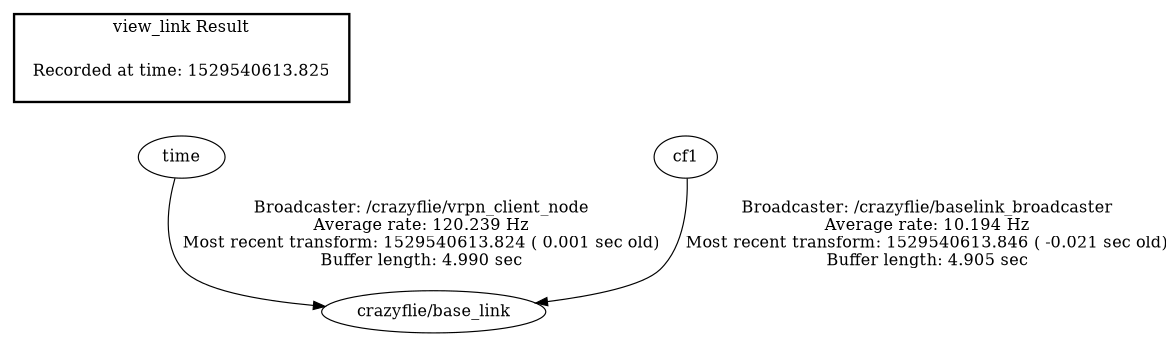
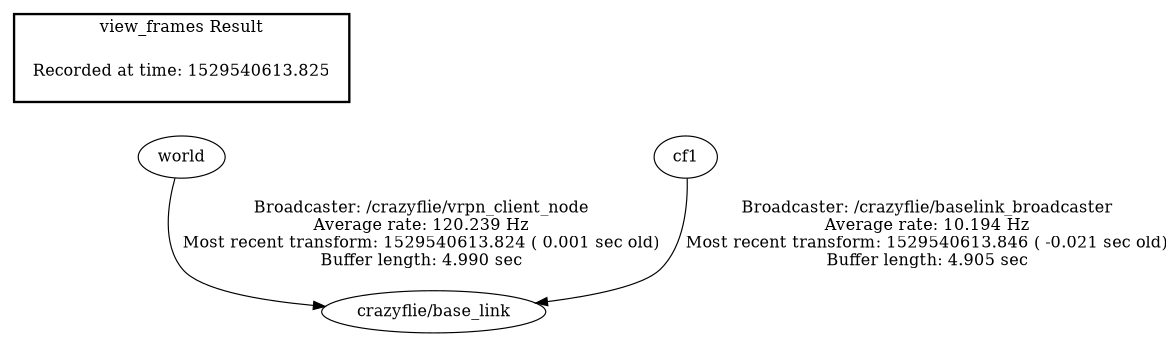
cluster "view_link Result": label "view_link Result" -> "view_frames Result"
node "time": label "time" -> "world"
